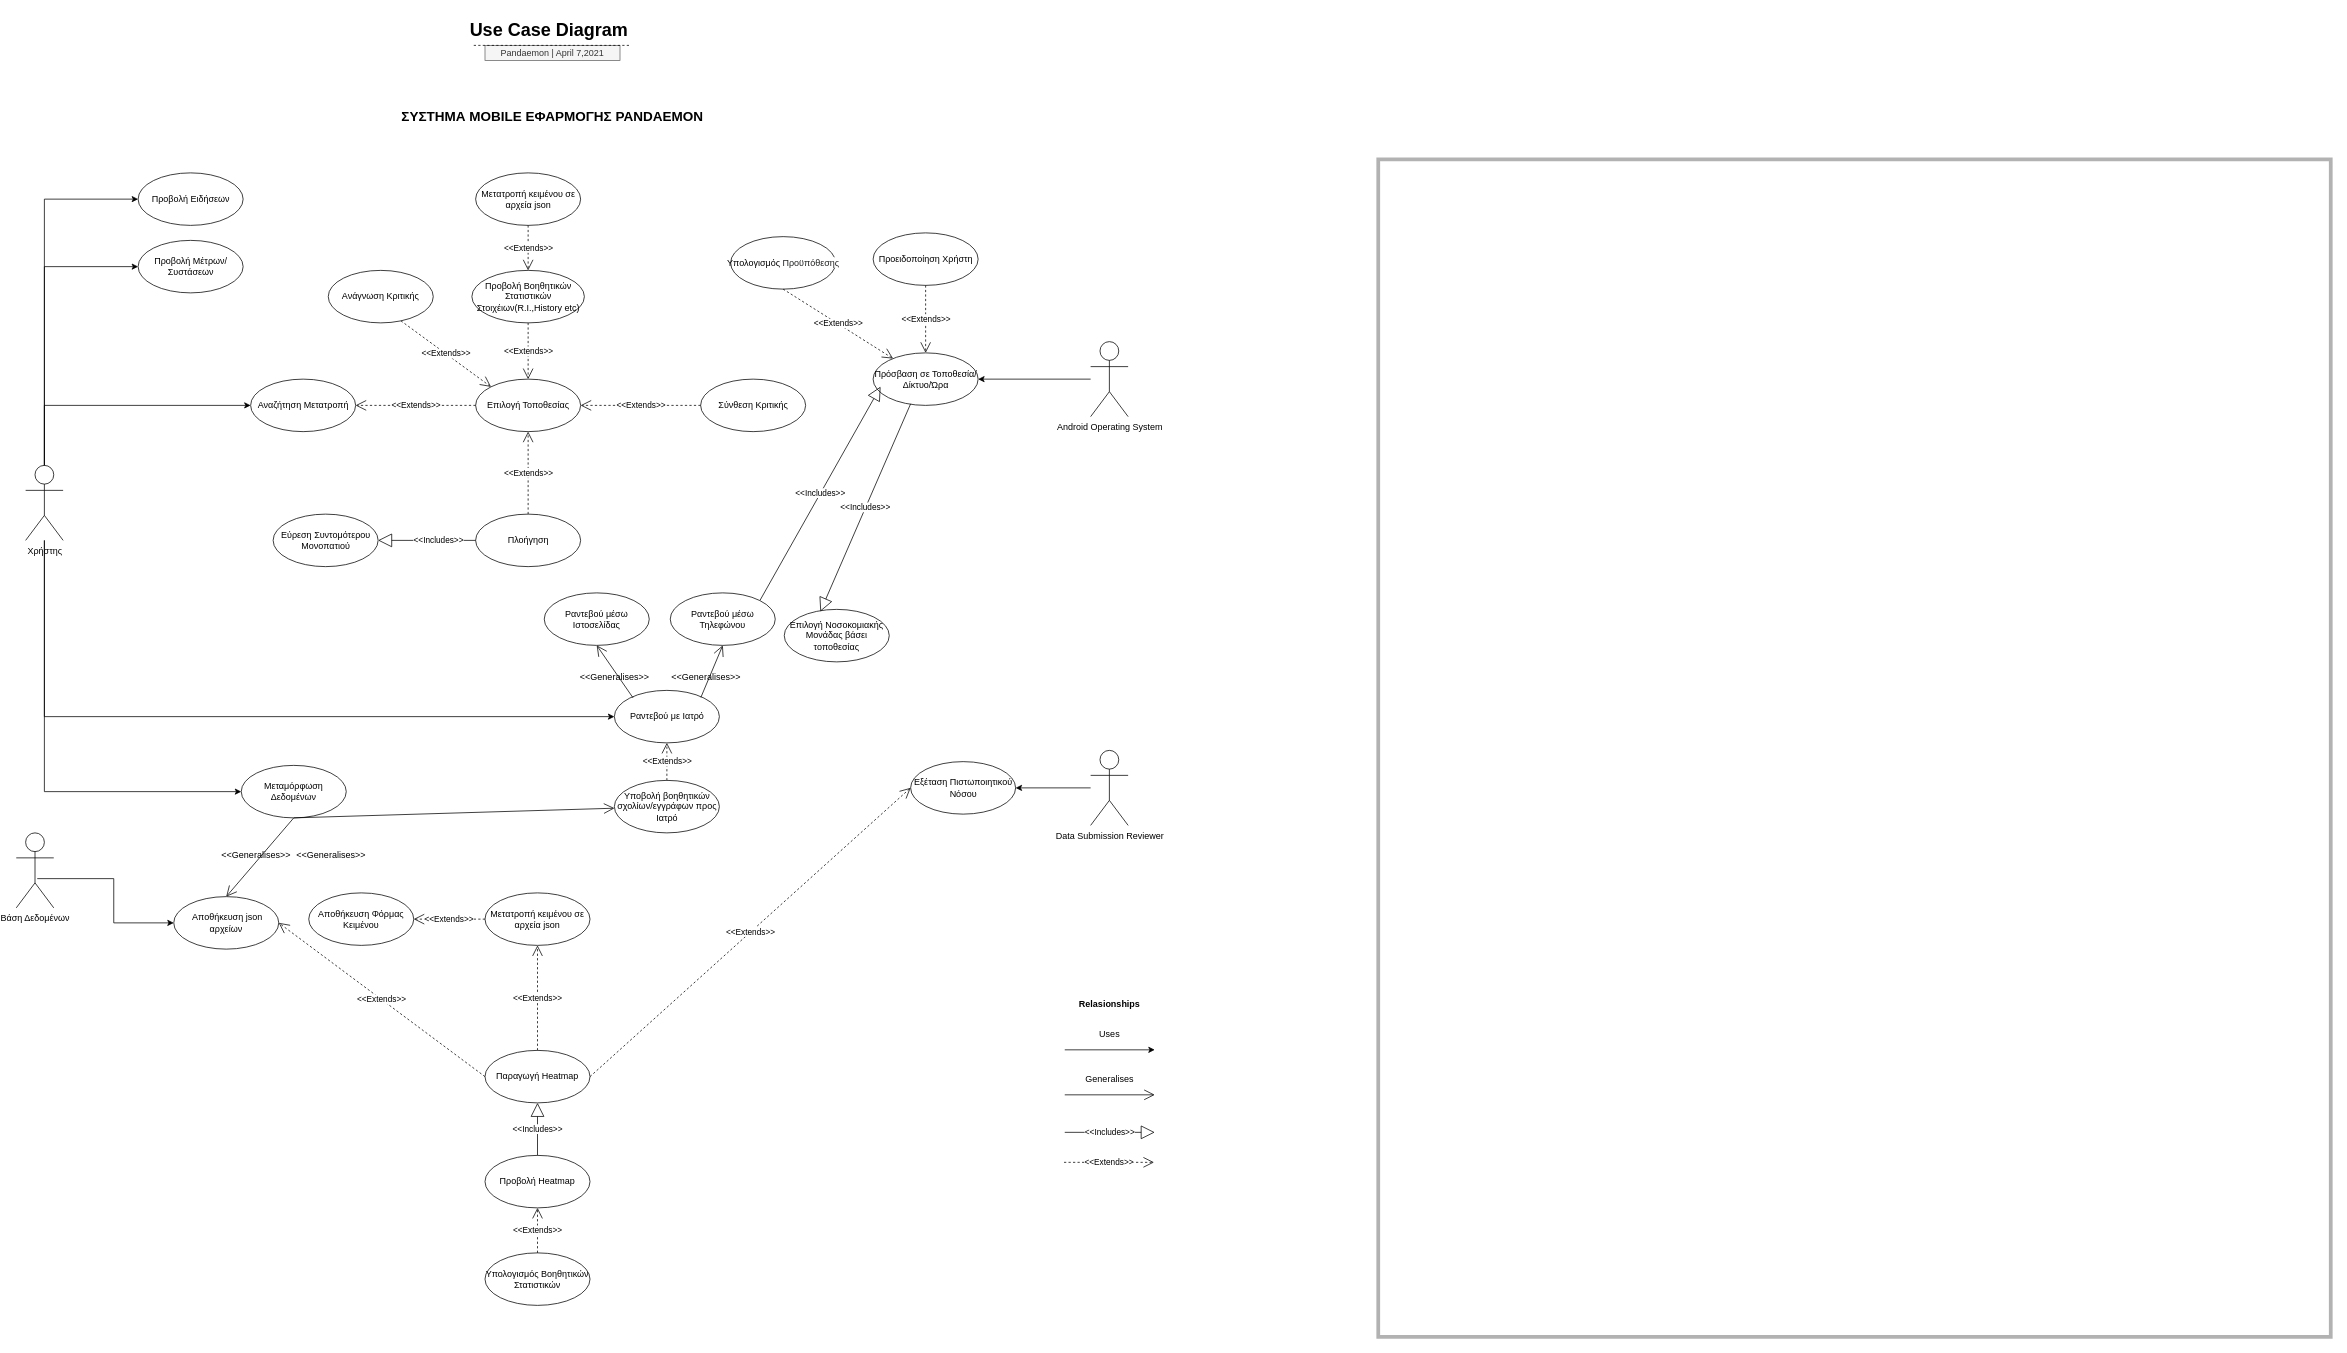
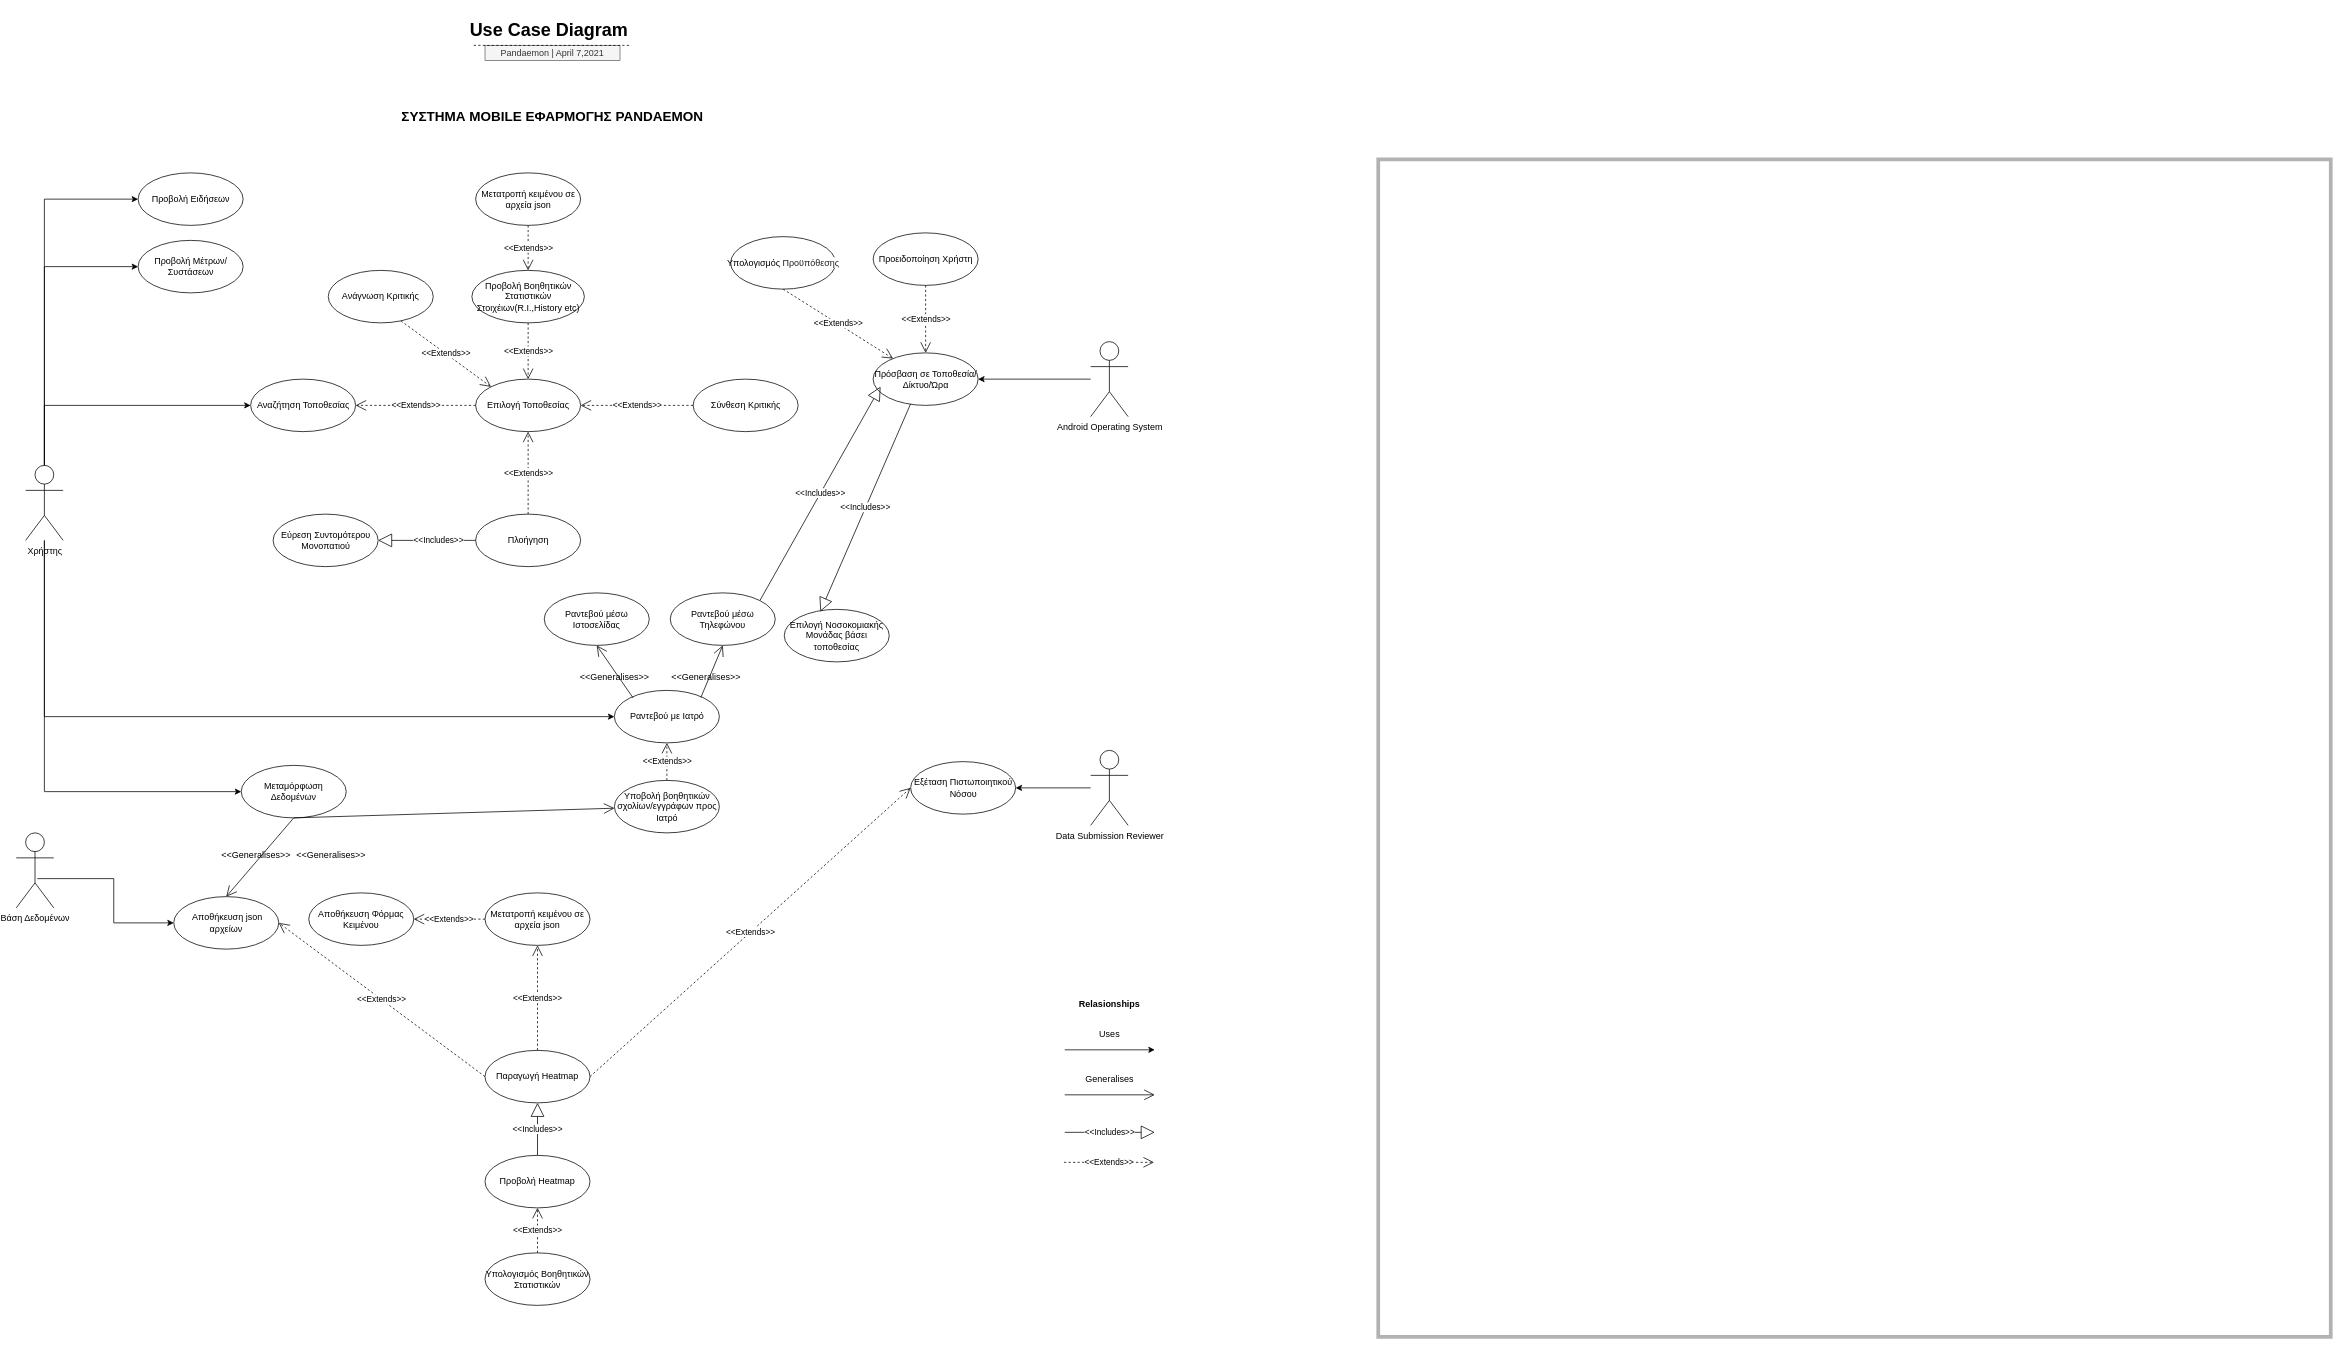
node "Αναζήτηση Μετατροπή": label "Αναζήτηση Μετατροπή" -> "Αναζήτηση Τοποθεσίας"
node "Σύνθεση Κριτικής": moved (753, 405) -> (746, 405)
